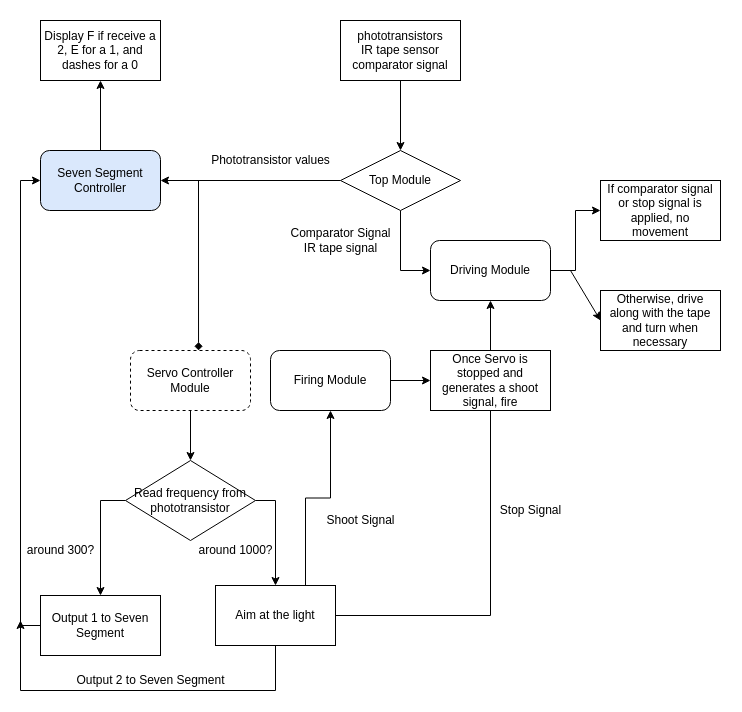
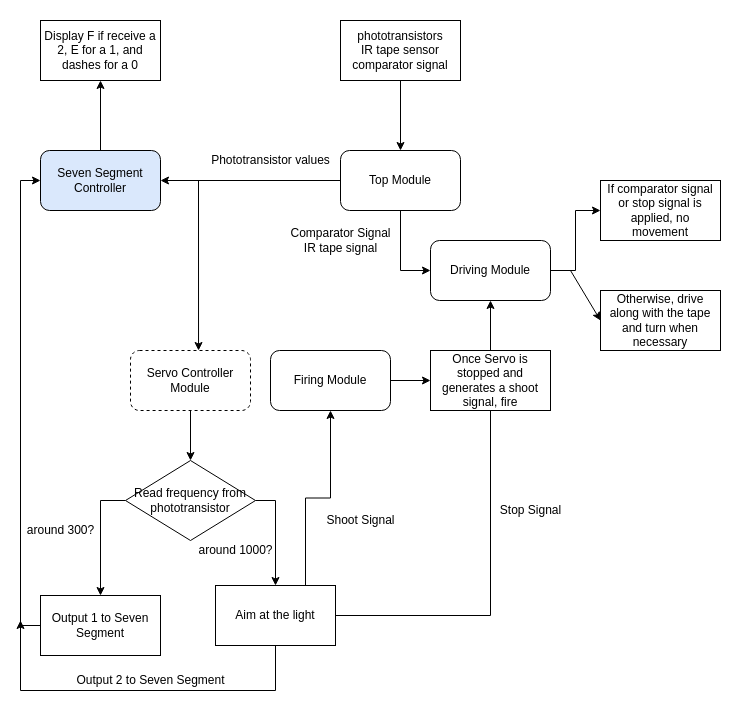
node "Top Module": shape diamond -> rounded rectangle
edge "Top Module" -> "Servo Controller Module": arrowhead diamond -> classic
node "around 300?": moved (61, 551) -> (61, 531)
